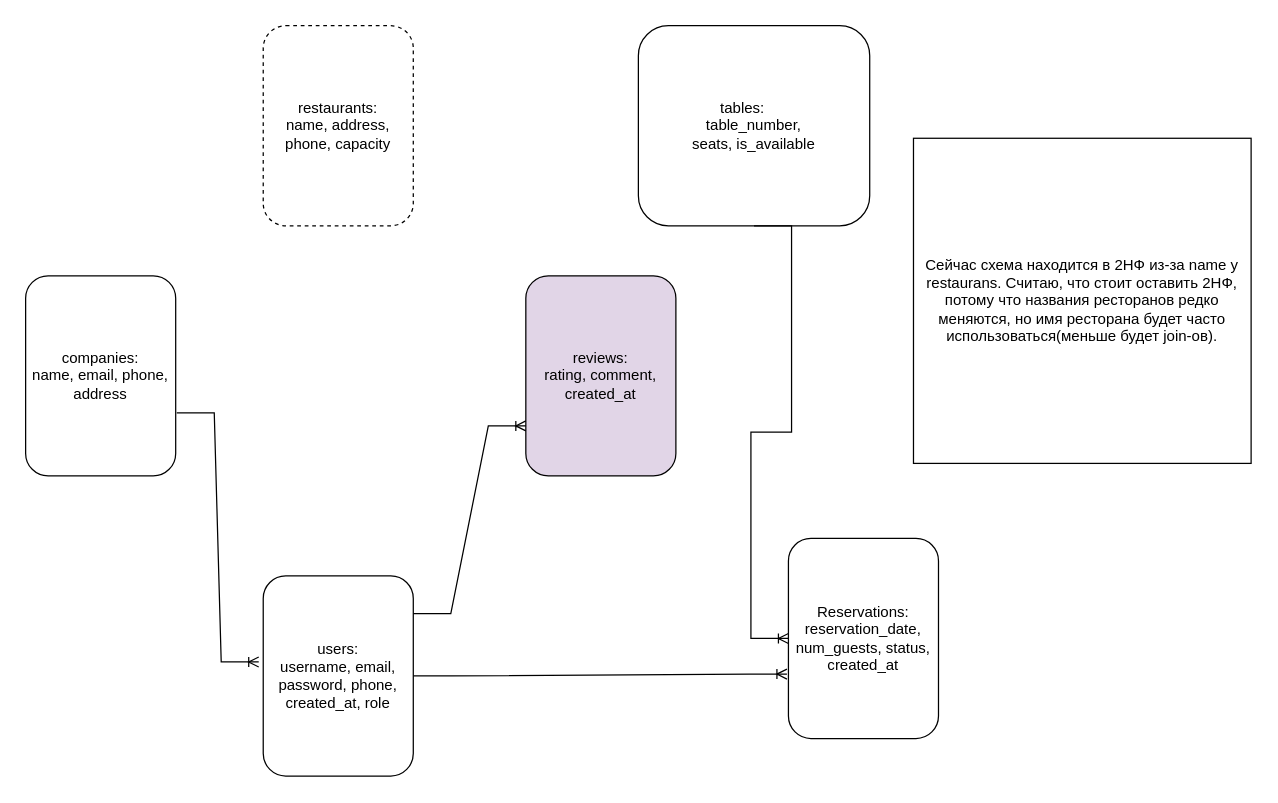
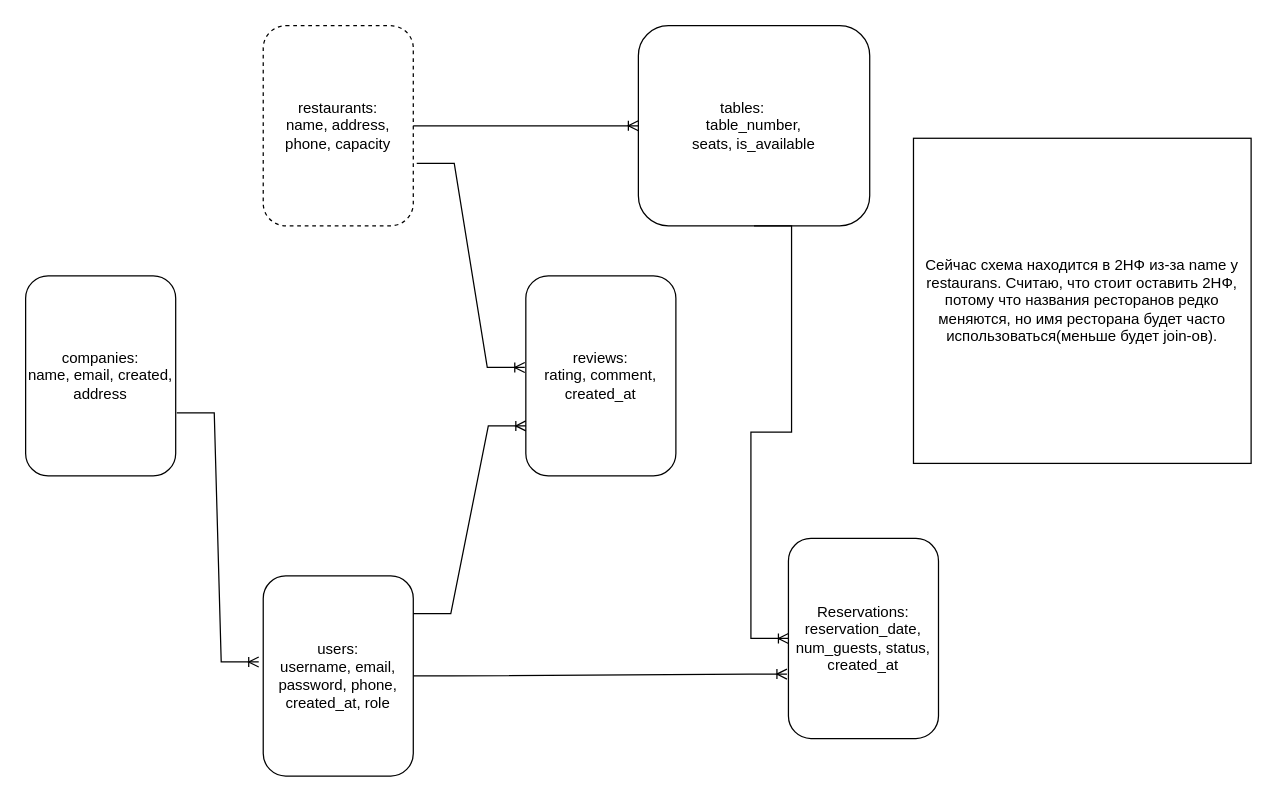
edge "restaurants: name, address, phone, capacity" -> "tables: table_number, seats, is_available": added
edge "restaurants: name, address, phone, capacity" -> "reviews: rating, comment, created_at": added
node "companies: name, email, phone, address": label "companies: name, email, phone, address" -> "companies: name, email, created, address"
node "reviews: rating, comment, created_at": fillcolor #e1d5e7 -> #ffffff
